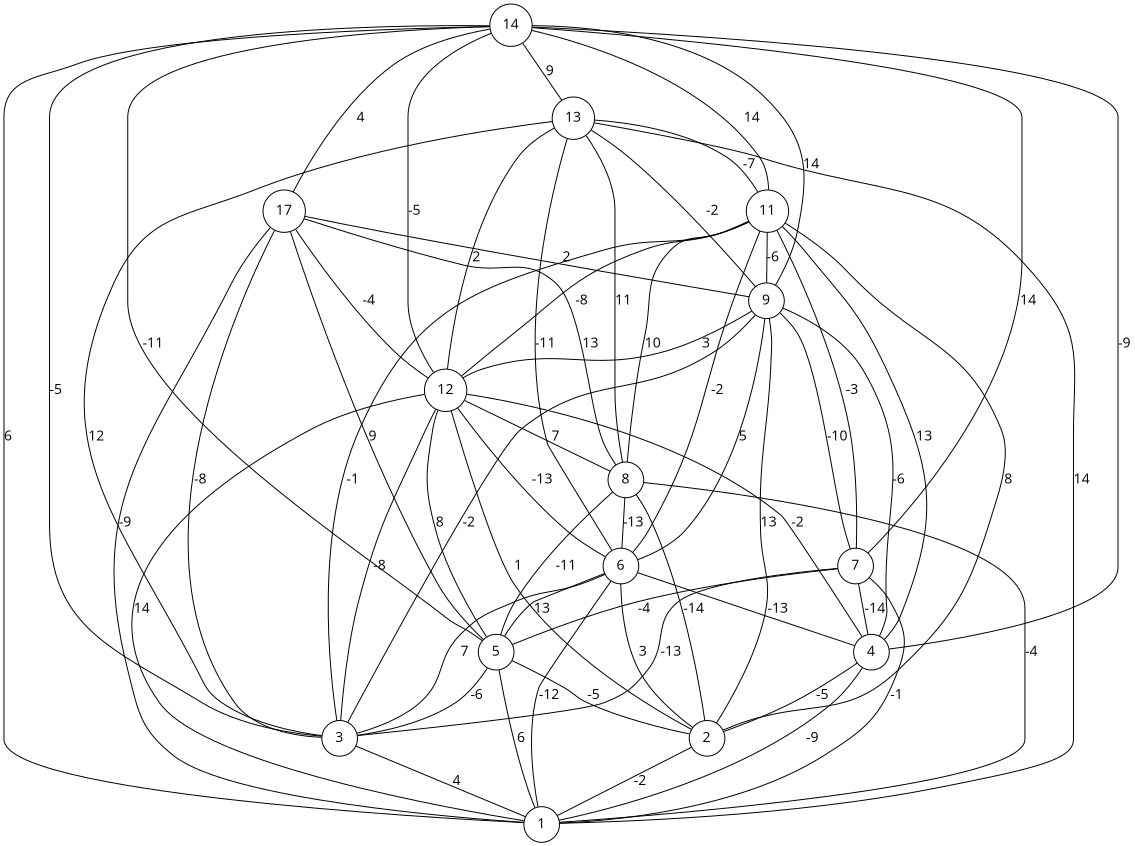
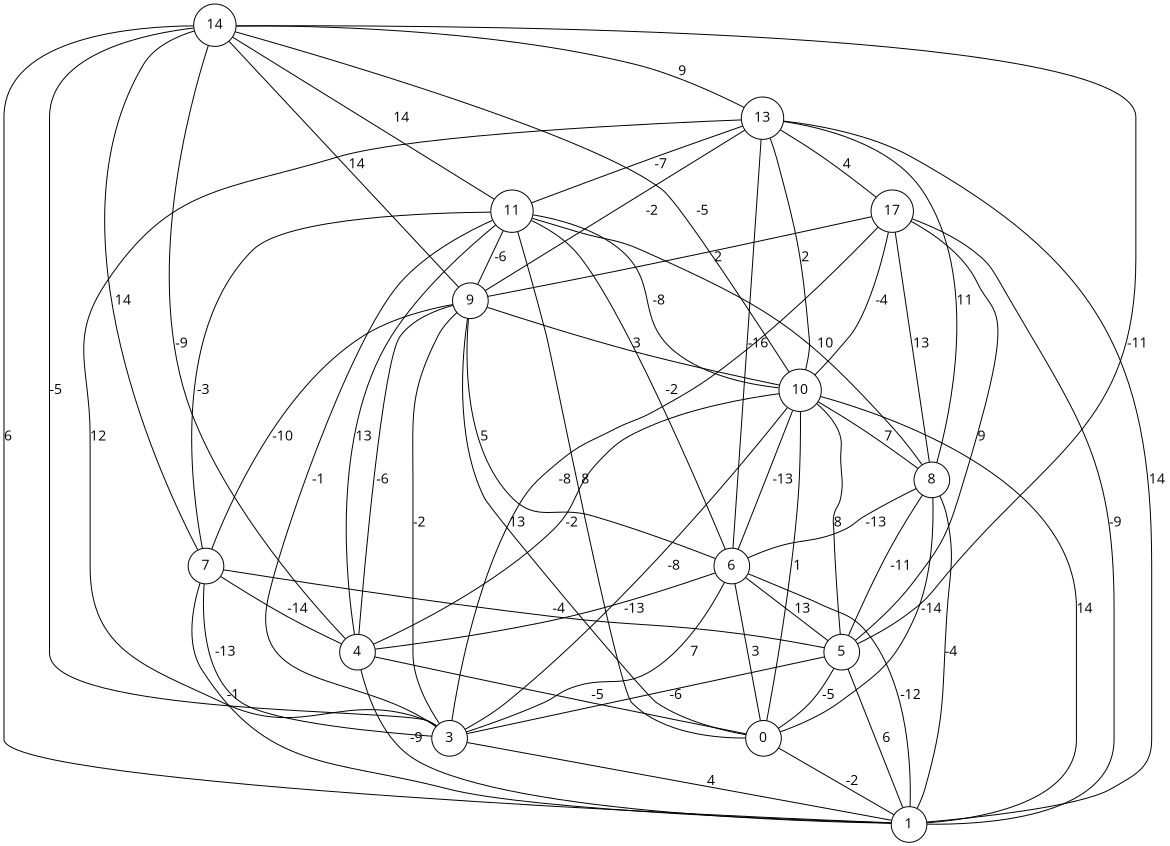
edge "14" -- "17": now "13" -- "17"
edge "13" -- "6": label "-11" -> "-16"
node "12": label "12" -> "10"
node "2": label "2" -> "0"
